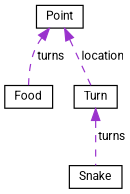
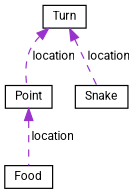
edge "Food" -> "Point": label " turns" -> " location"
edge "Turn" -> "Point": reversed
edge "Snake" -> "Turn": label " turns" -> " location"
